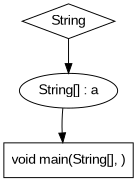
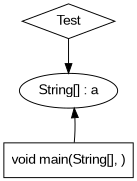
node "String": label "String" -> "Test"
edge "String[] : a" -> "void main(String[], )": reversed
